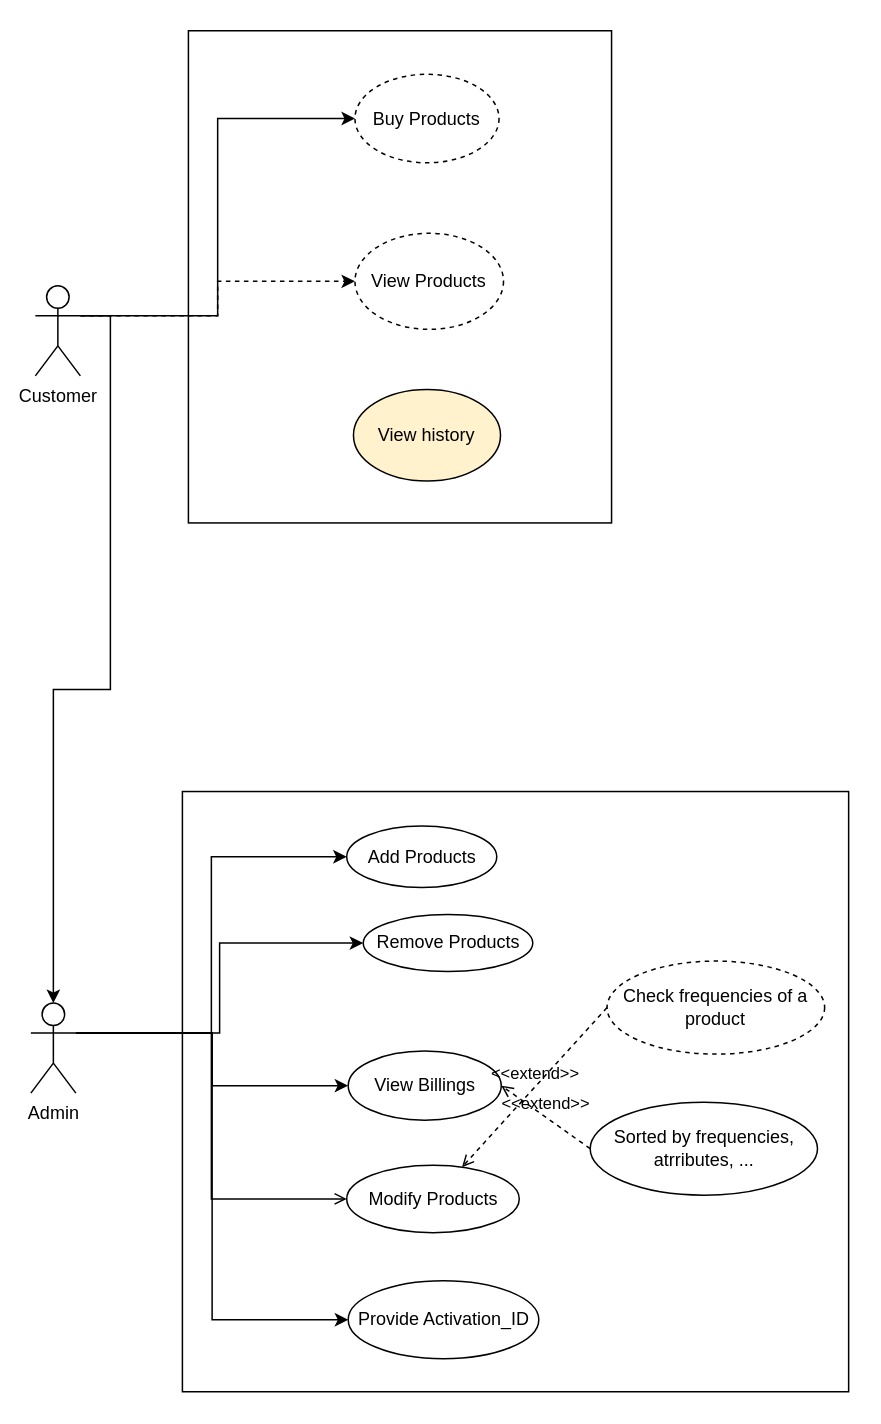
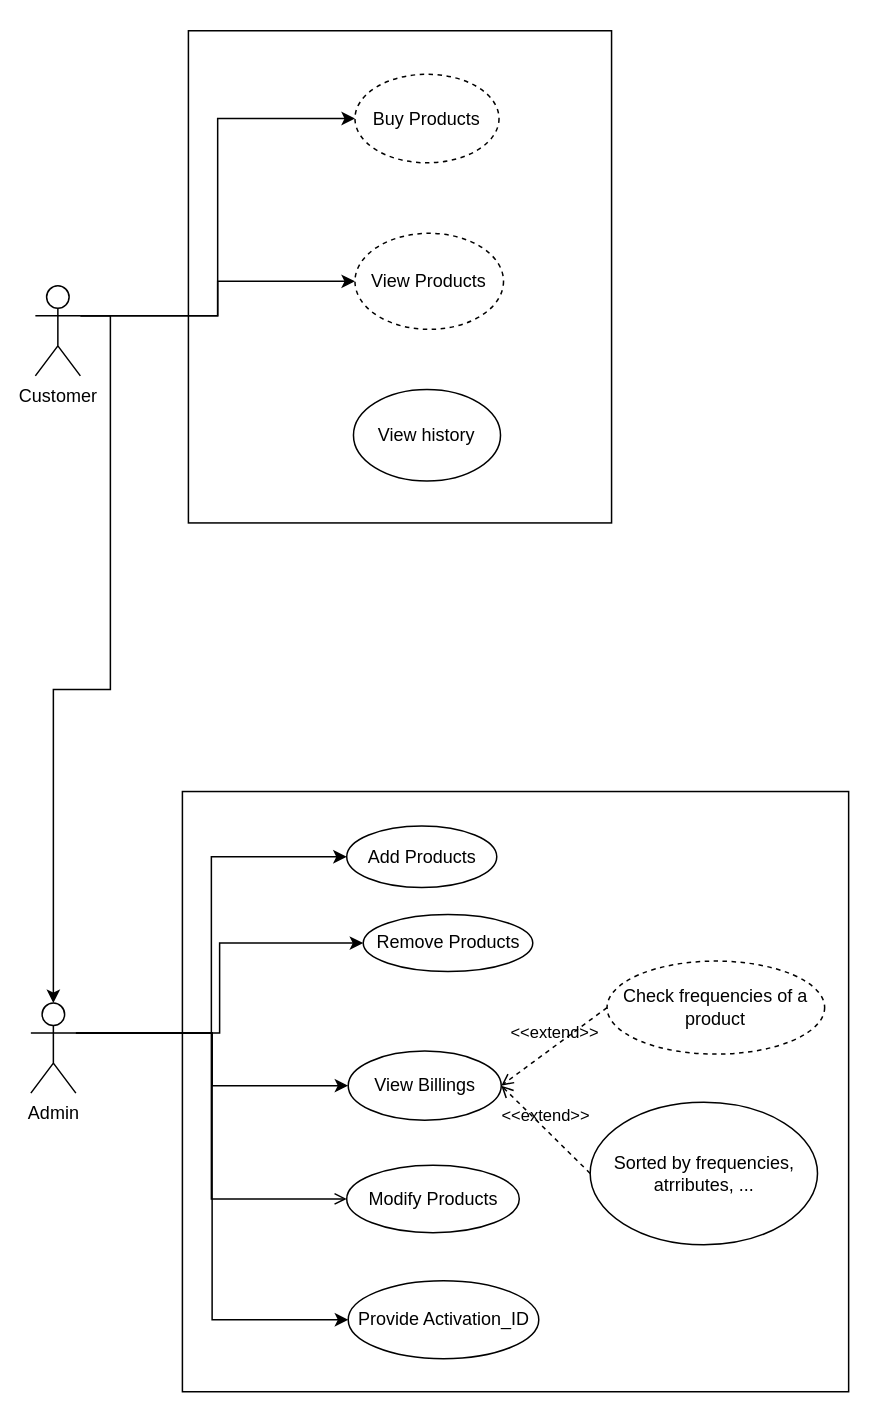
edge "Customer" -> "View Products": style dashed -> solid
node "View history": fillcolor #fff2cc -> #ffffff
edge "Check frequencies of a product" -> "Modify Products": now "Check frequencies of a product" -> "View Billings"
node "Sorted by frequencies, atrributes, ...": size 227x93 -> 227x143
